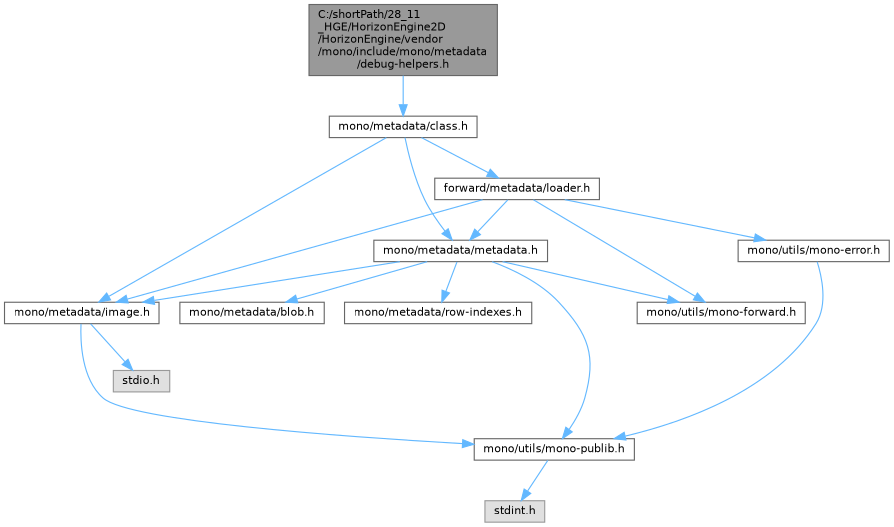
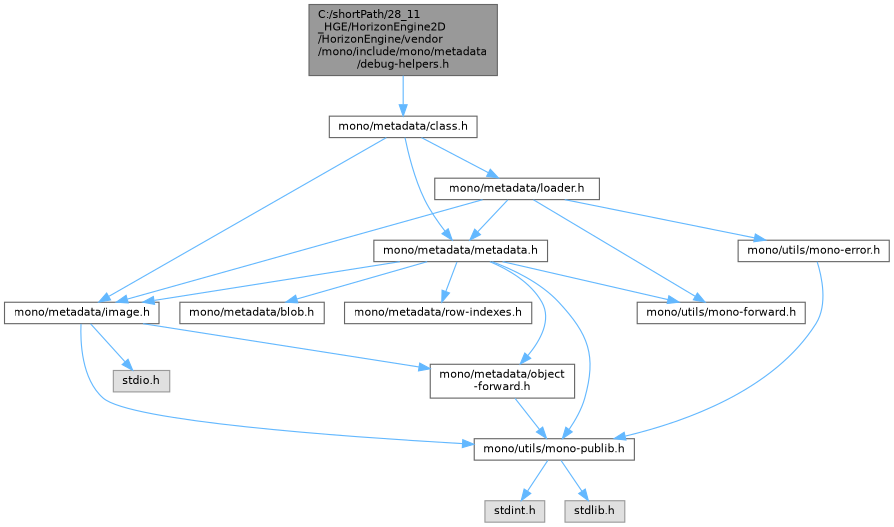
node "forward/metadata/loader.h": label "forward/metadata/loader.h" -> "mono/metadata/loader.h"
node "mono/metadata/object -forward.h": added
node "stdlib.h": added
